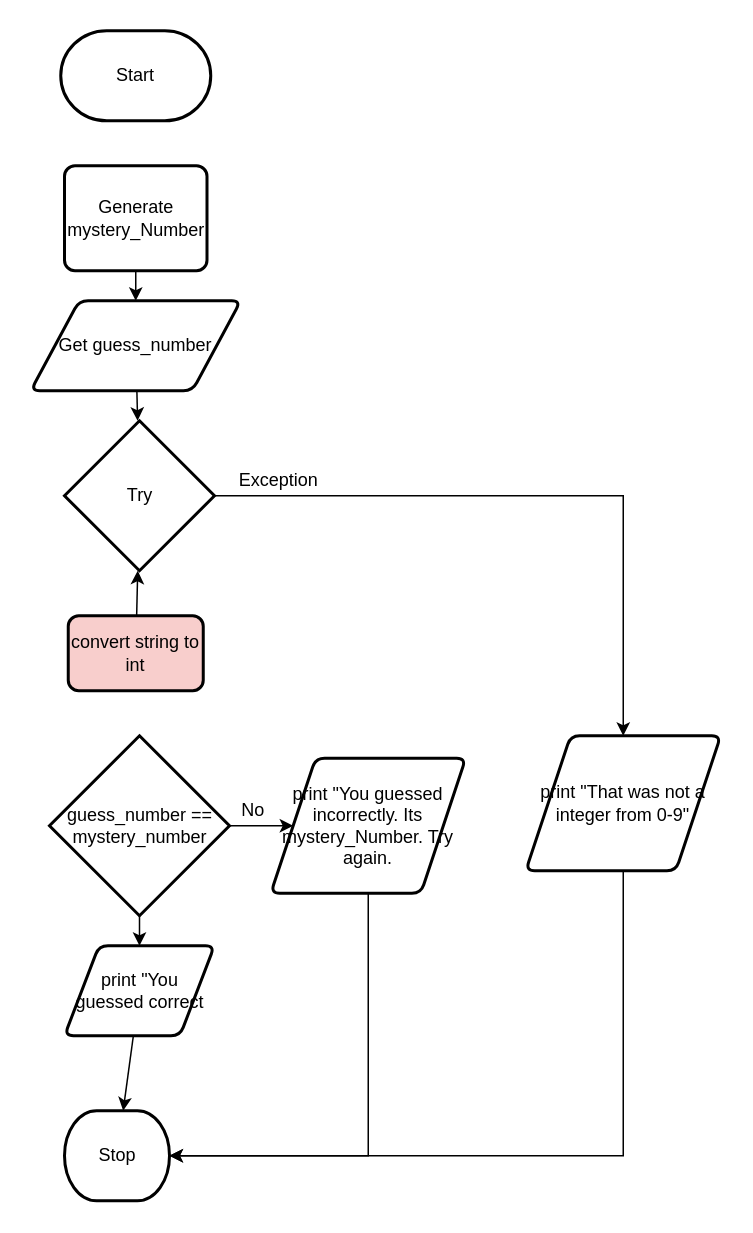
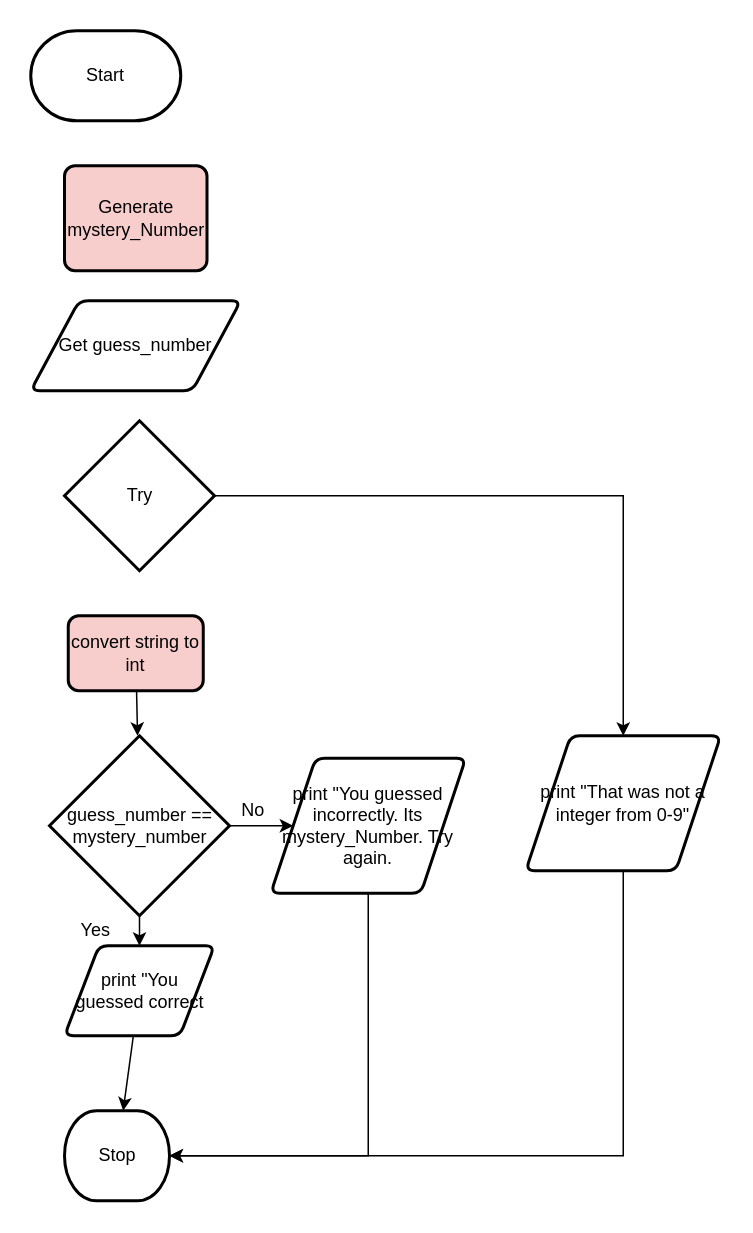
node "Start": moved (136, 76) -> (106, 76)
node "Generate mystery_Number": fillcolor #ffffff -> #f8cecc
edge "Generate mystery_Number" -> "Get guess_number": removed
edge "Get guess_number" -> "Try": removed
node "Exception": removed
edge "convert string to int" -> "Try": now "convert string to int" -> "guess_number == mystery_number"
node "Yes": added
